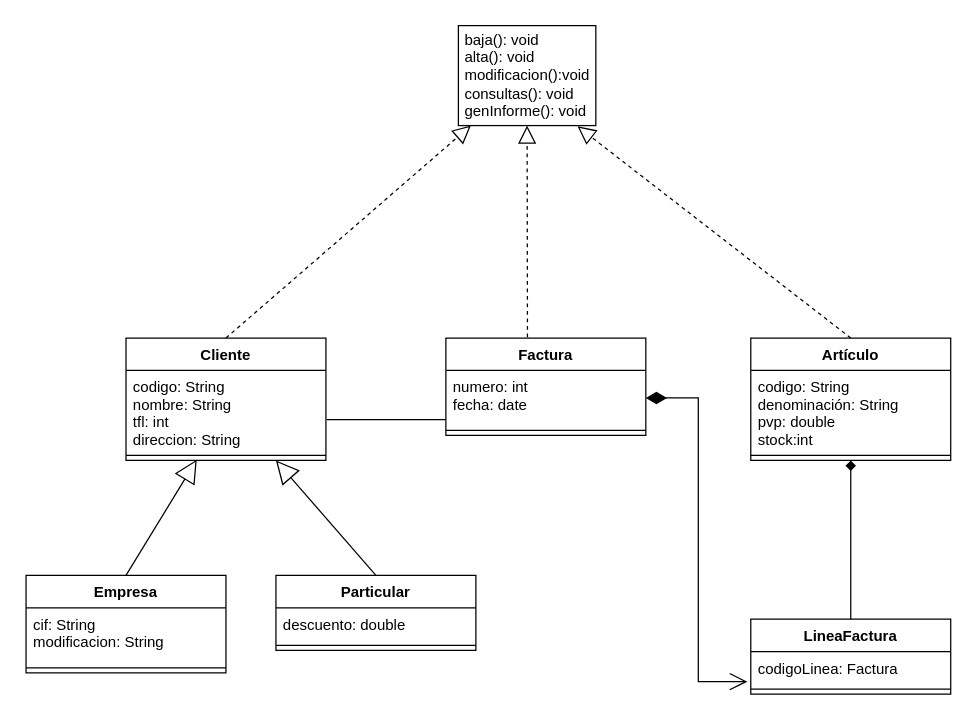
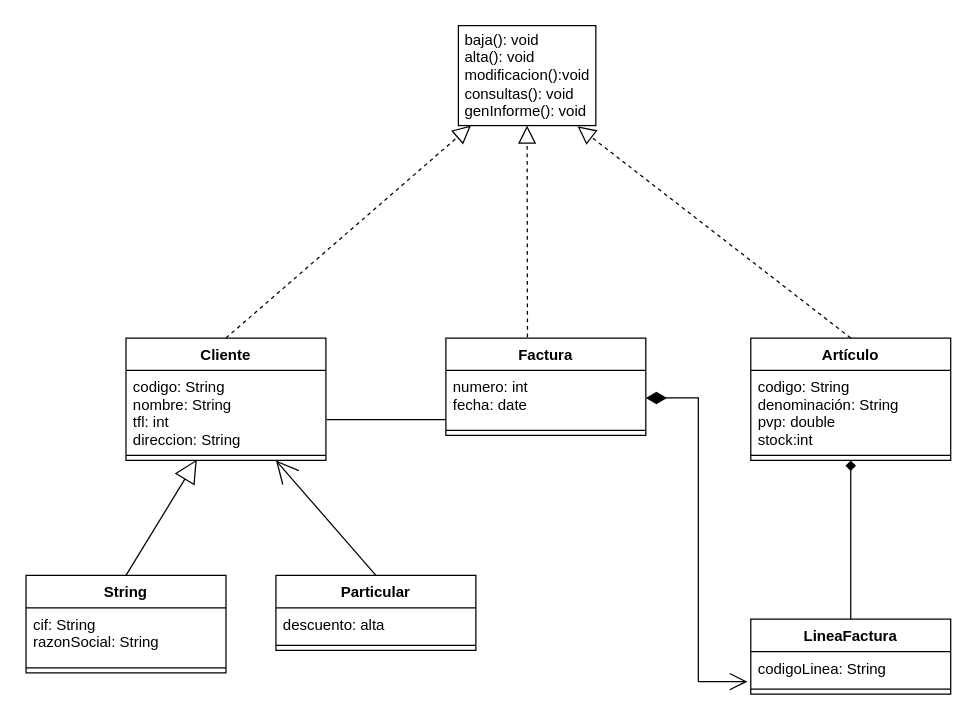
edge "Particular" -> "Cliente": arrowhead block -> open
node "Empresa": label "Empresa" -> "String"
node "cif: String modificacion: String": label "cif: String modificacion: String" -> "cif: String razonSocial: String"
node "descuento: double": label "descuento: double" -> "descuento: alta"
node "codigoLinea: Factura": label "codigoLinea: Factura" -> "codigoLinea: String"
